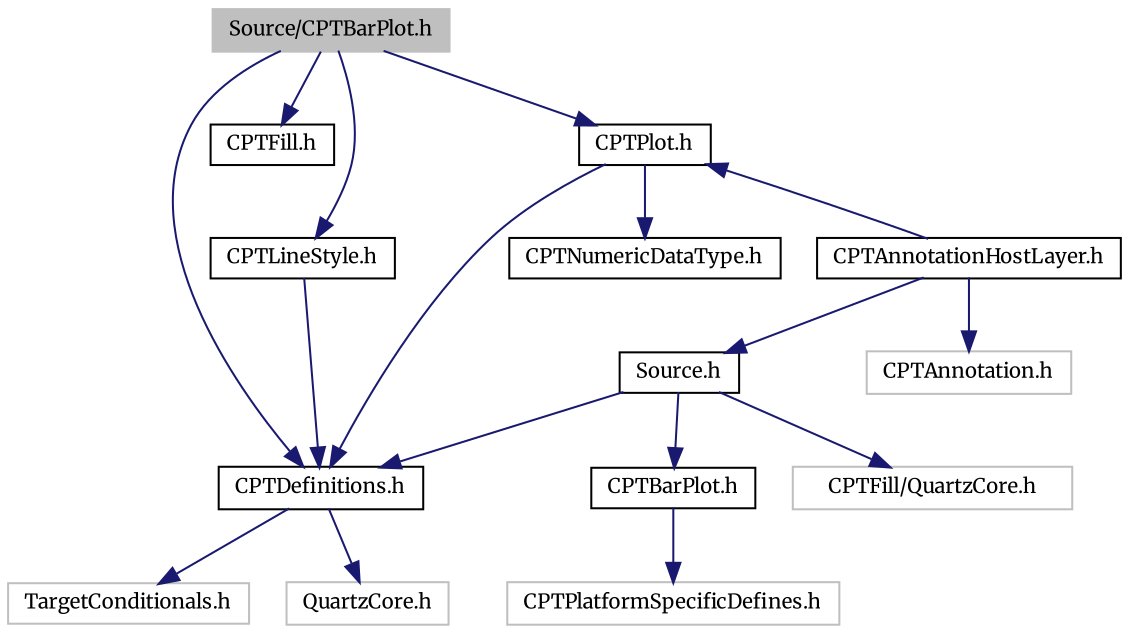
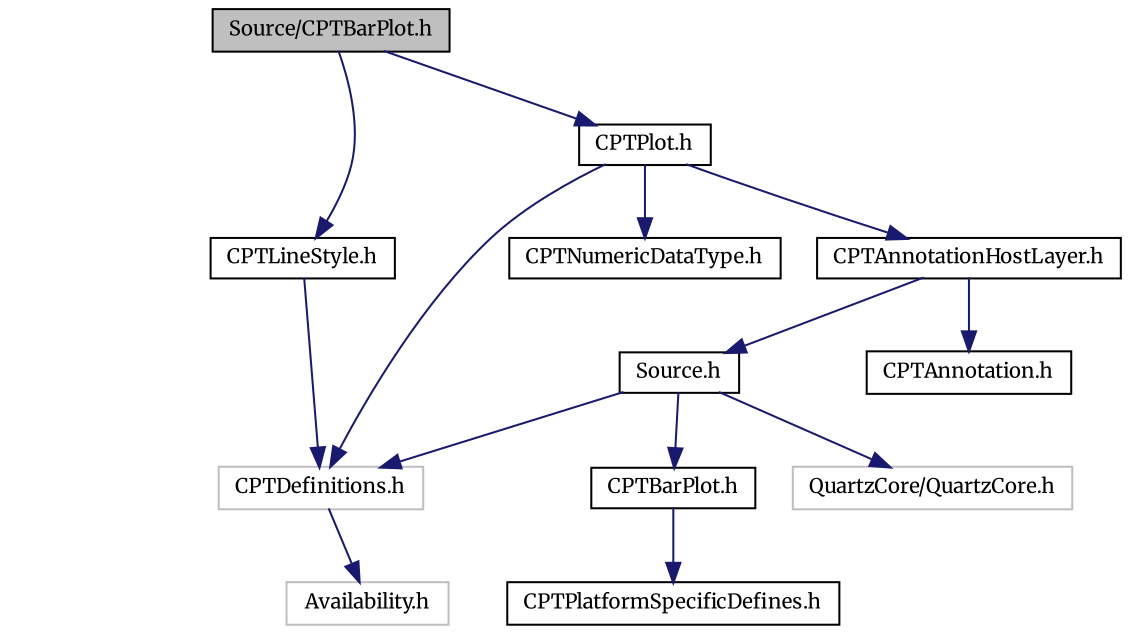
node "Source/CPTBarPlot.h": color grey75 -> black
node "CPTFill.h": removed
edge "CPTAnnotationHostLayer.h" -> "CPTPlot.h": reversed
edge "Source/CPTBarPlot.h" -> "CPTDefinitions.h": removed
node "CPTAnnotation.h": color grey75 -> black
node "CPTDefinitions.h": color black -> grey75
node "CPTFill/QuartzCore.h": label "CPTFill/QuartzCore.h" -> "QuartzCore/QuartzCore.h"
node "TargetConditionals.h": removed
node "QuartzCore.h": label "QuartzCore.h" -> "Availability.h"
node "CPTPlatformSpecificDefines.h": color grey75 -> black
